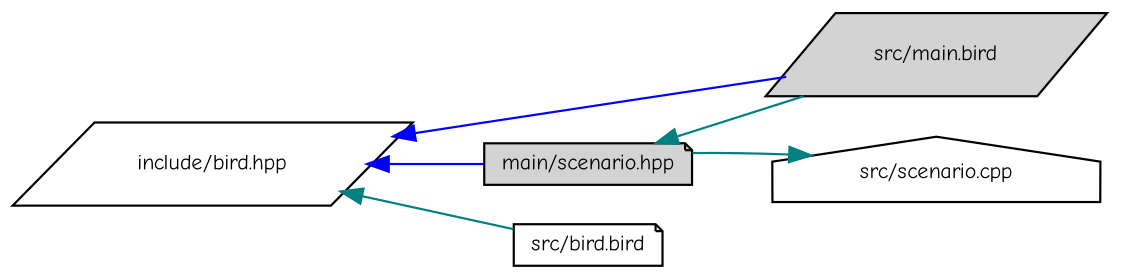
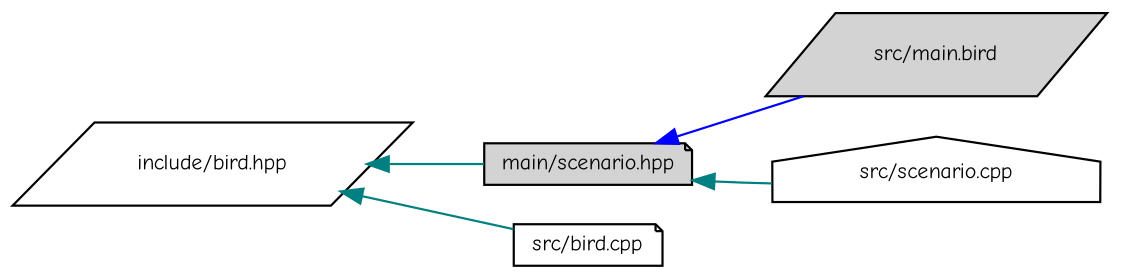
edge "src/main.bird" -> "include/bird.hpp": removed
edge "src/main.bird" -> "main/scenario.hpp": color teal -> blue
edge "main/scenario.hpp" -> "src/scenario.cpp": reversed
edge "main/scenario.hpp" -> "include/bird.hpp": color blue -> teal
node "src/bird.bird": label "src/bird.bird" -> "src/bird.cpp"
